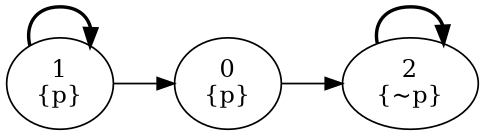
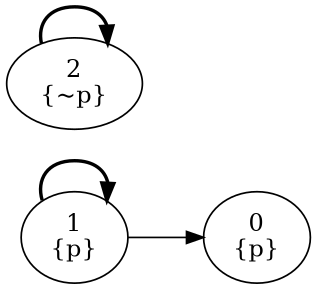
edge "0" -> "2": removed
